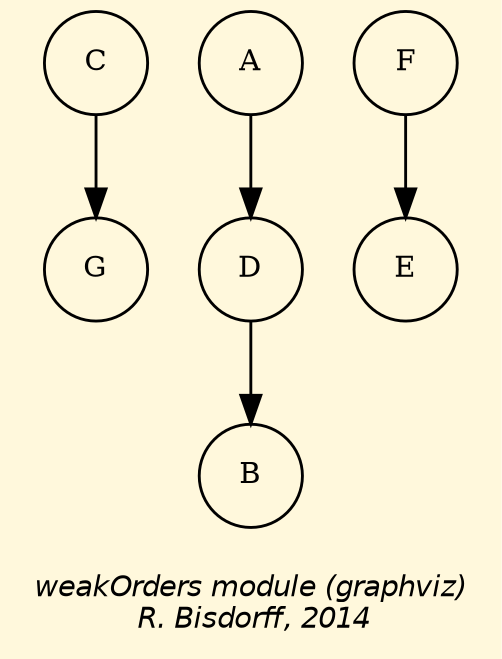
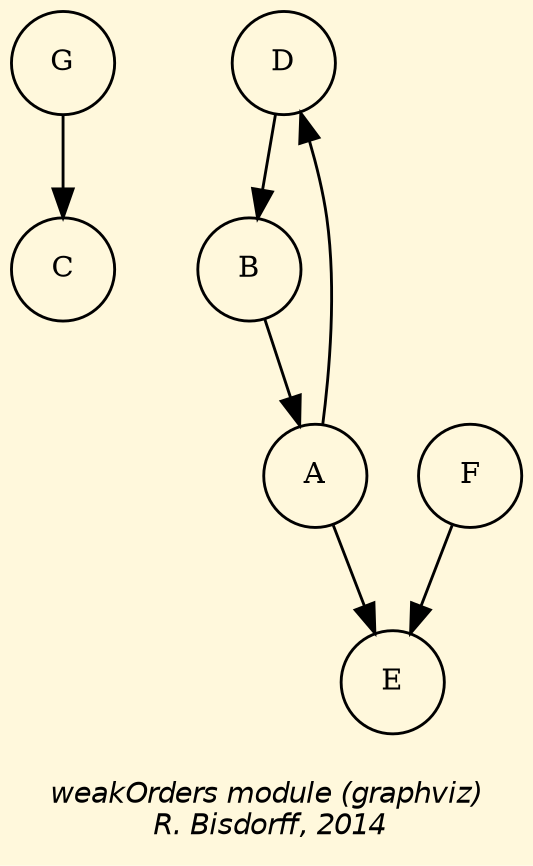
edge "C" -> "G": reversed
edge "B" -> "A": added
edge "A" -> "E": added
